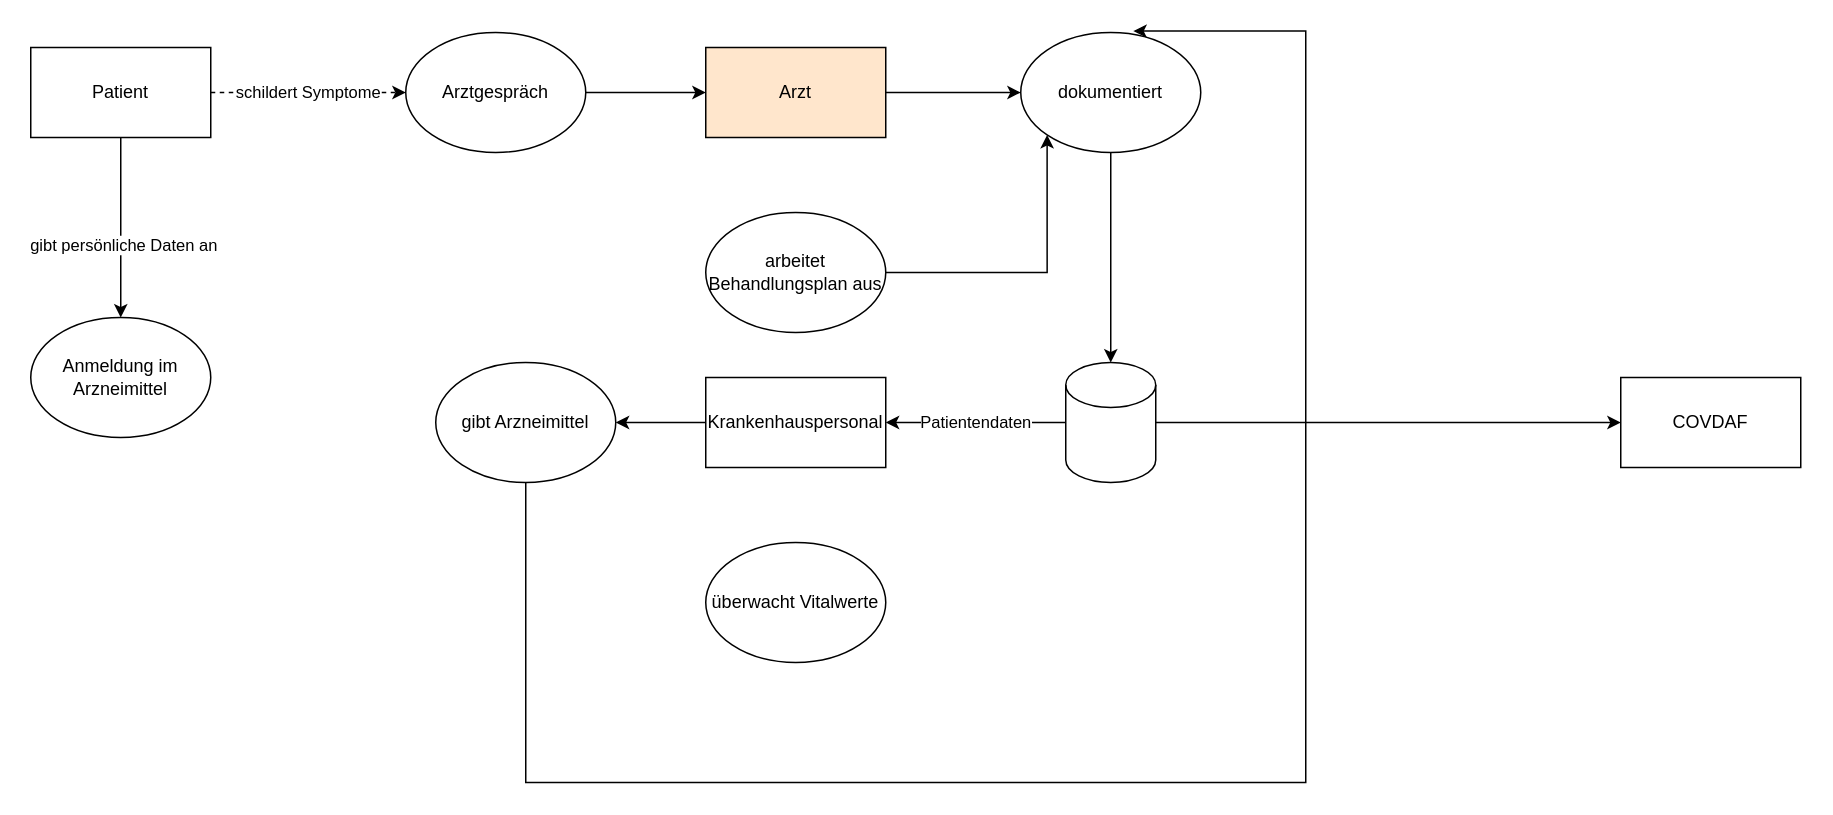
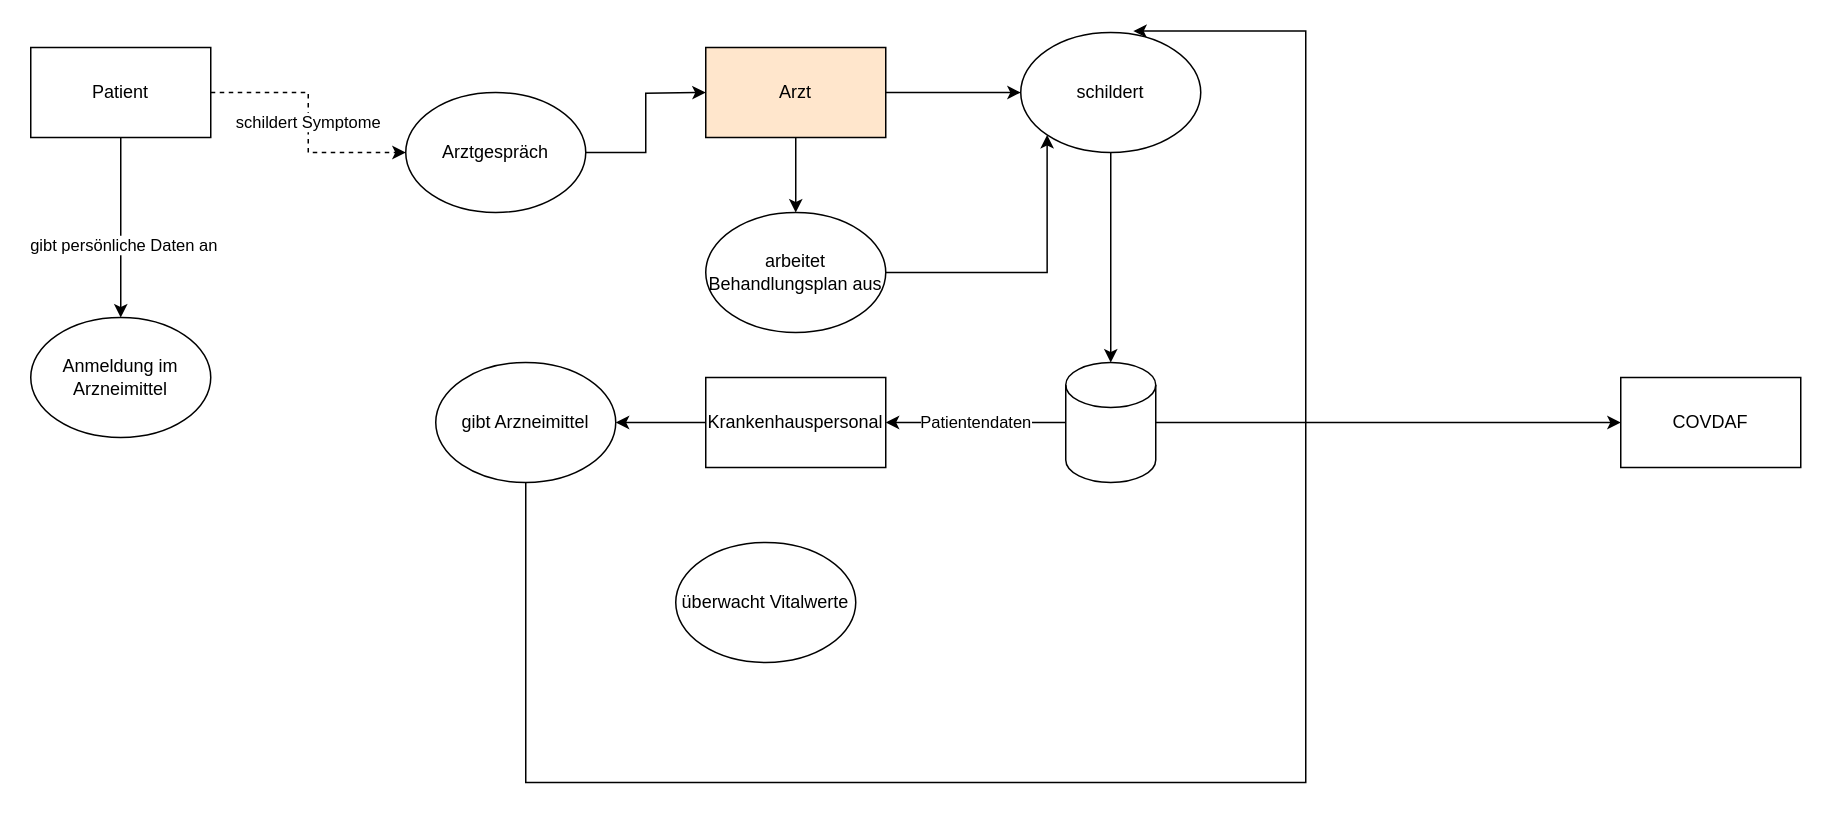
node "Arztgespräch": moved (496, 92) -> (496, 152)
node "dokumentiert": label "dokumentiert" -> "schildert"
edge "Arzt" -> "arbeitet Behandlungsplan aus": added
node "überwacht Vitalwerte": moved (796, 602) -> (766, 602)
